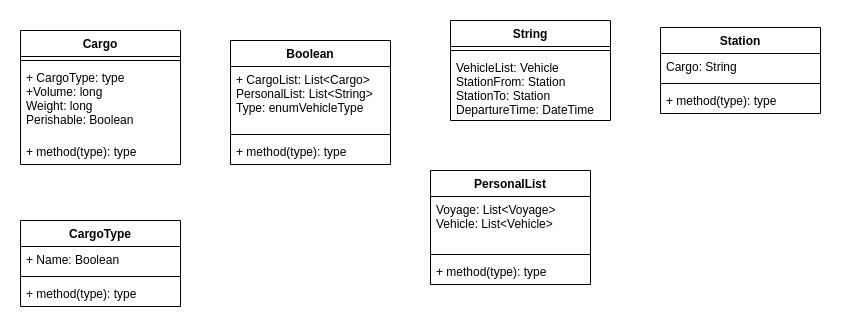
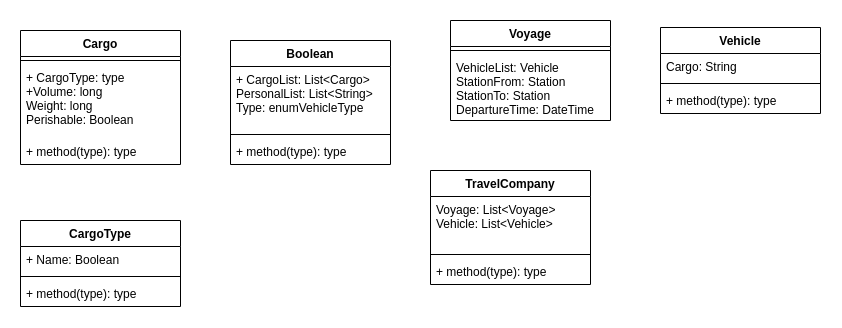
node "String": label "String" -> "Voyage"
node "Station": label "Station" -> "Vehicle"
node "PersonalList": label "PersonalList" -> "TravelCompany"
